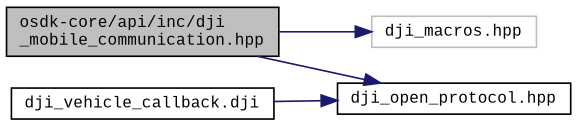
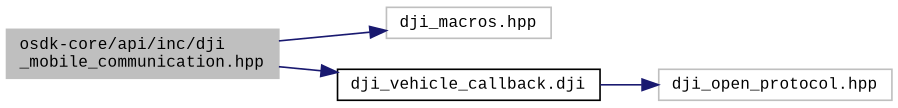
node "osdk-core/api/inc/dji _mobile_communication.hpp": color black -> grey75
edge "osdk-core/api/inc/dji _mobile_communication.hpp" -> "dji_open_protocol.hpp": now "osdk-core/api/inc/dji _mobile_communication.hpp" -> "dji_vehicle_callback.dji"
node "dji_open_protocol.hpp": color black -> grey75
